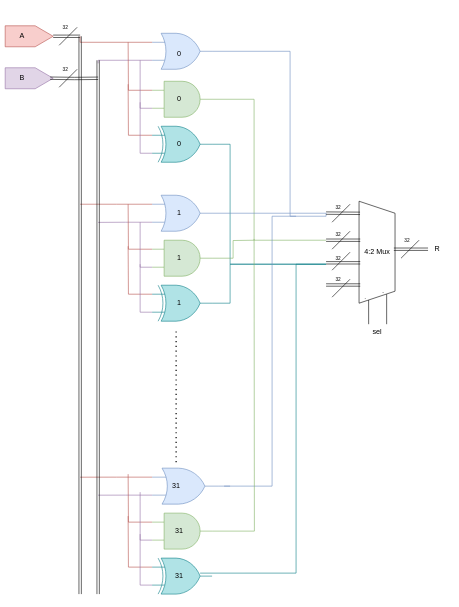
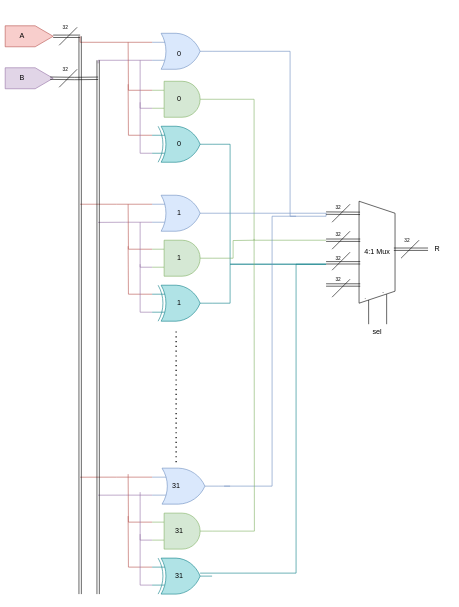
node "4:2 Mux": label "4:2 Mux" -> "4:1 Mux"
